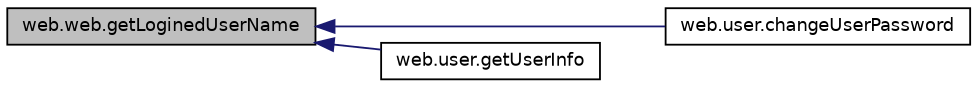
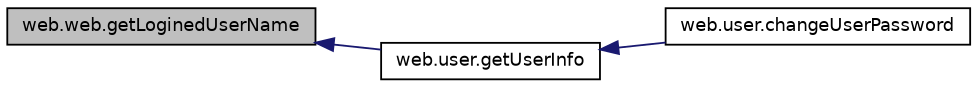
edge "web.user.changeUserPassword" -> "web.web.getLoginedUserName": now "web.user.changeUserPassword" -> "web.user.getUserInfo"
